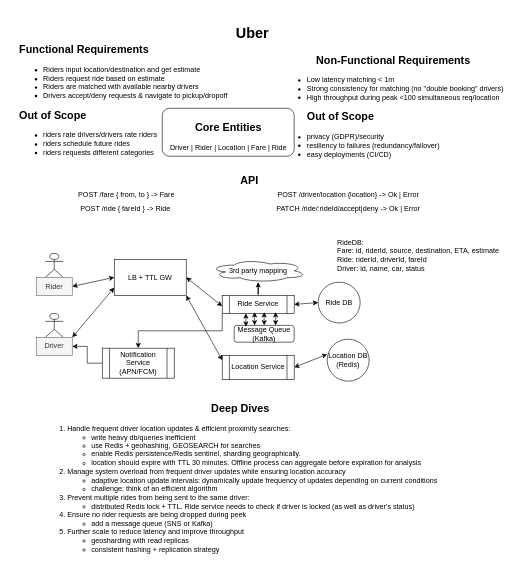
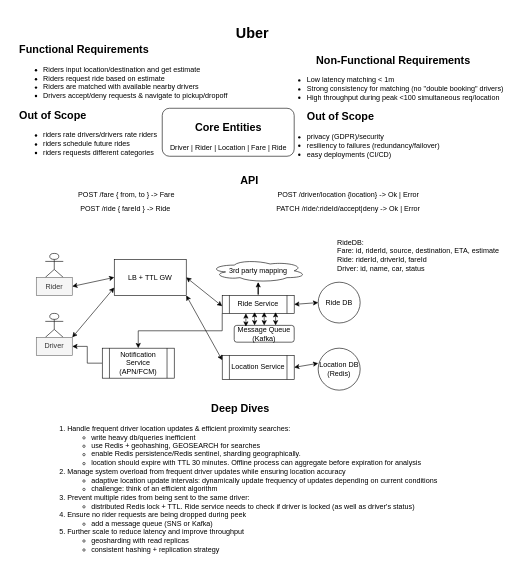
node "Location DB (Redis)": moved (348, 360) -> (339, 369)
